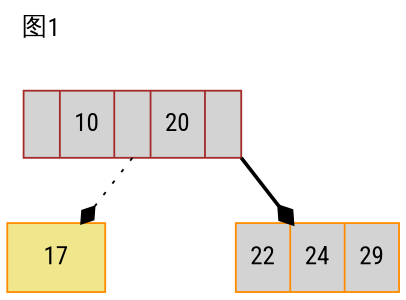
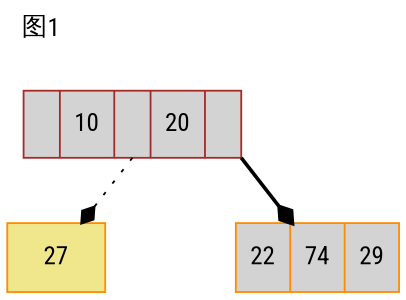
node "22": text "24" -> "74"
node "17": label "17" -> "27"
